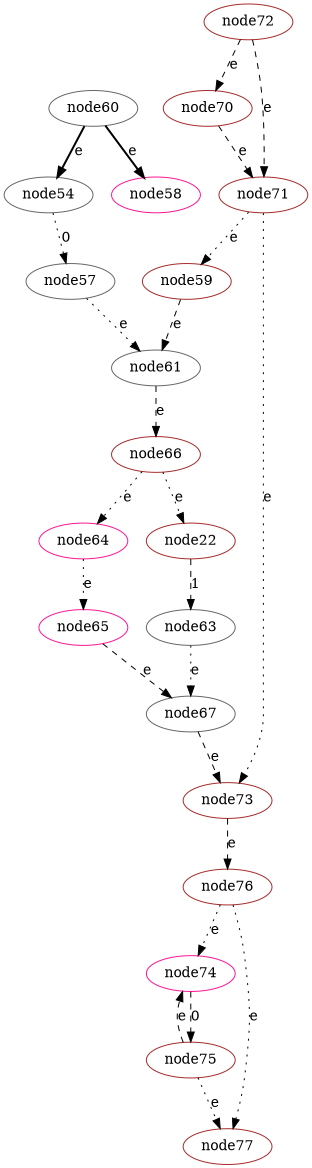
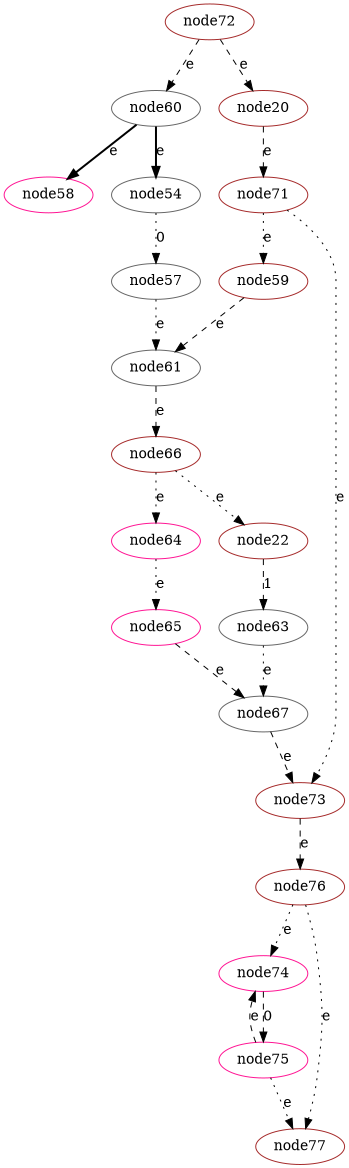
edge "node72" -> "node71": now "node72" -> "node60"
node "node70": label "node70" -> "node20"
node "node75": color brown -> deeppink
